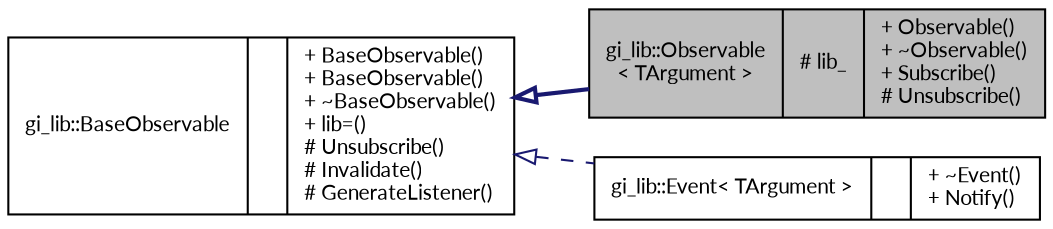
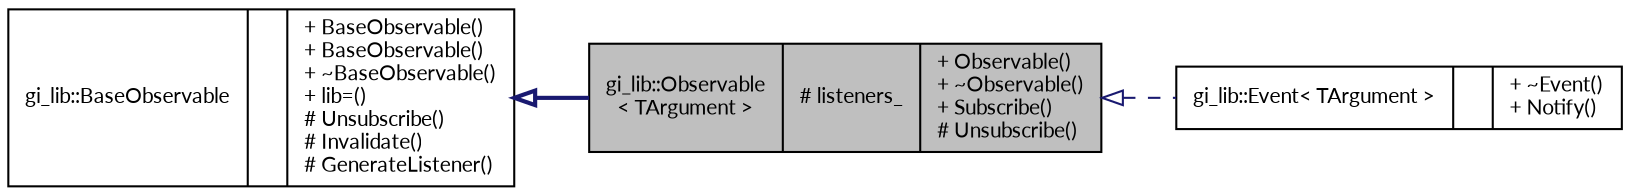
node "gi_lib::Observable": text "# lib_" -> "# listeners_"
edge "gi_lib::Event< TArgument >" -> "gi_lib::BaseObservable": now "gi_lib::Event< TArgument >" -> "gi_lib::Observable"
